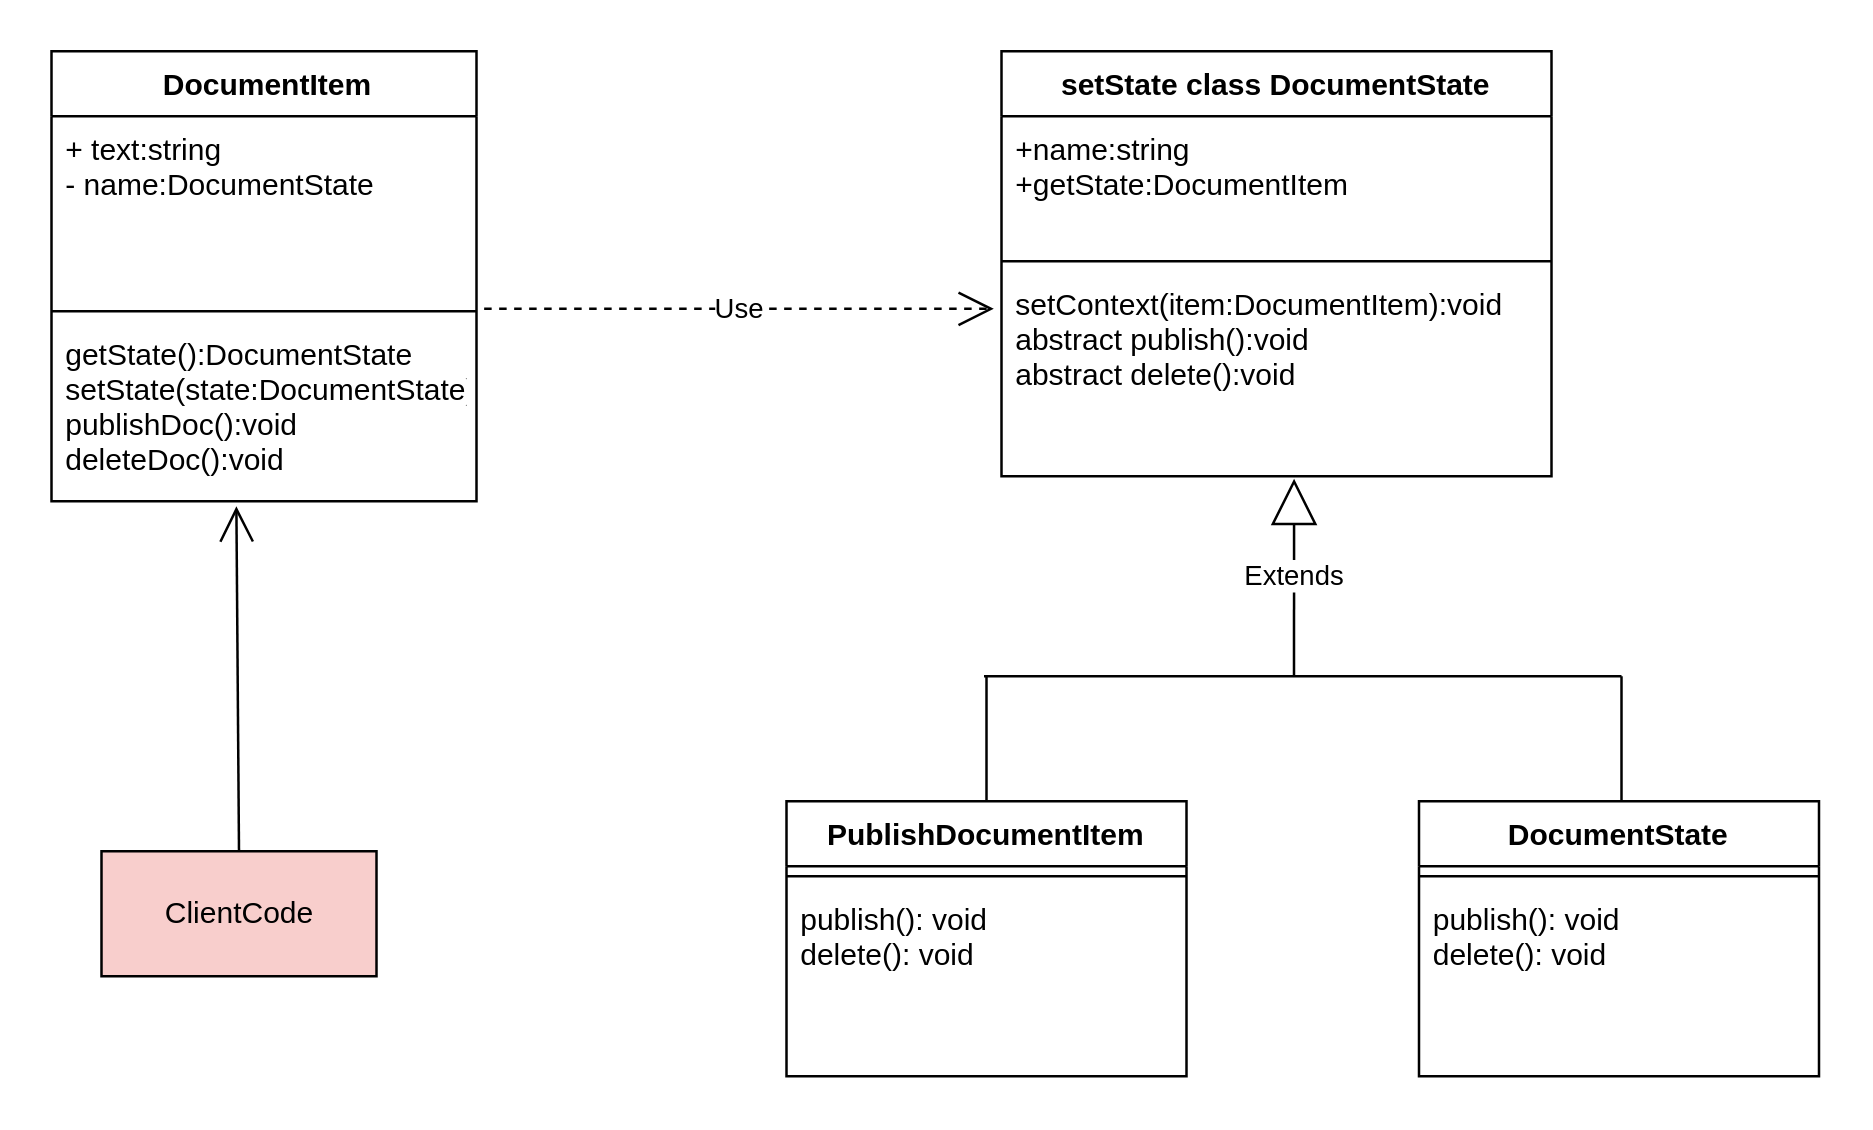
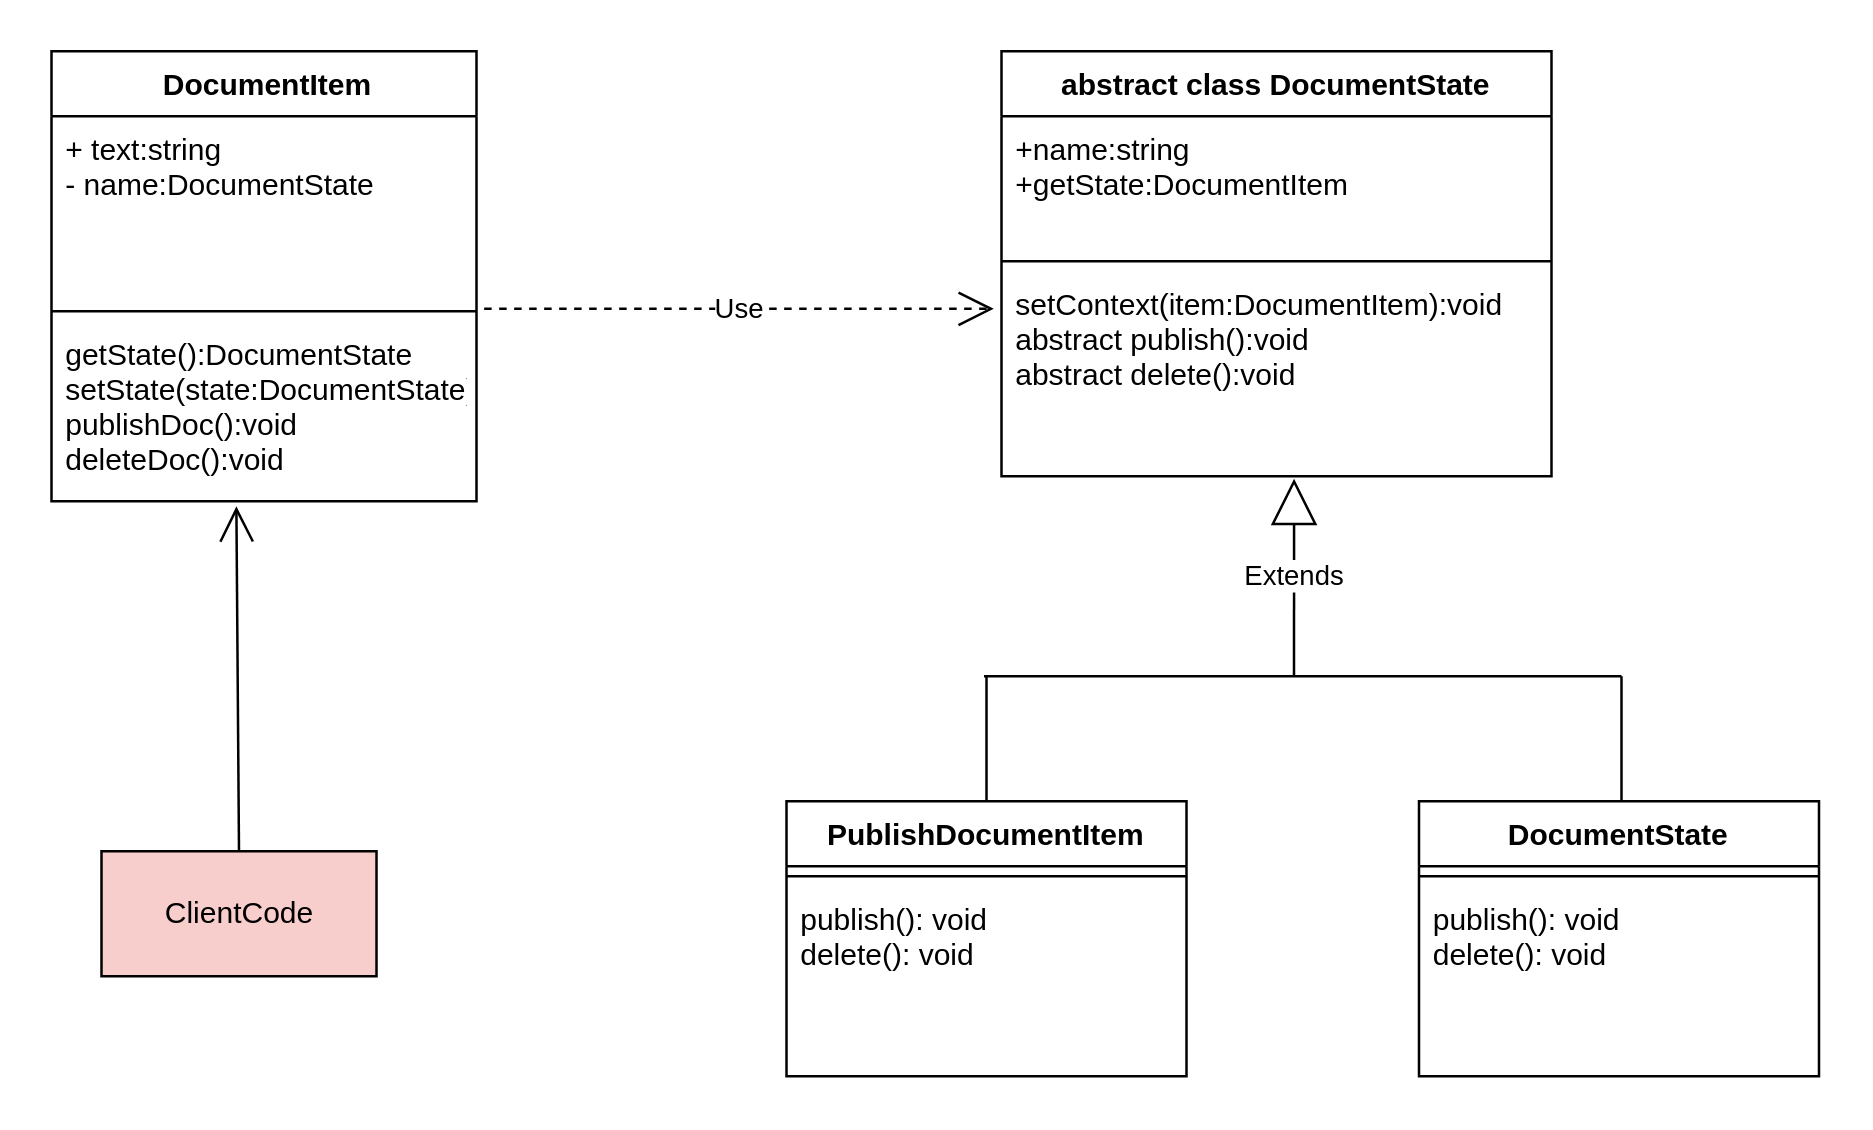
node "setState class DocumentState": label "setState class DocumentState" -> "abstract class DocumentState"
